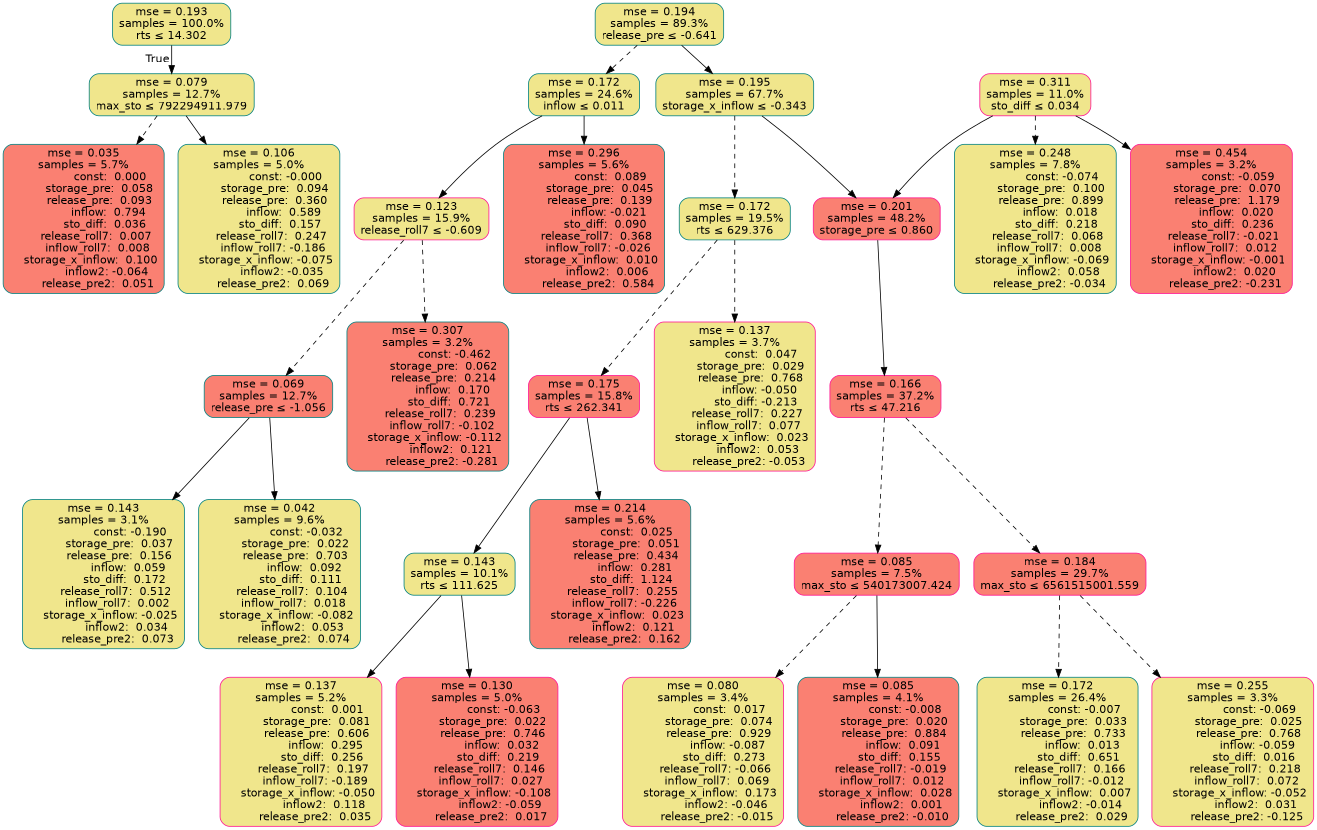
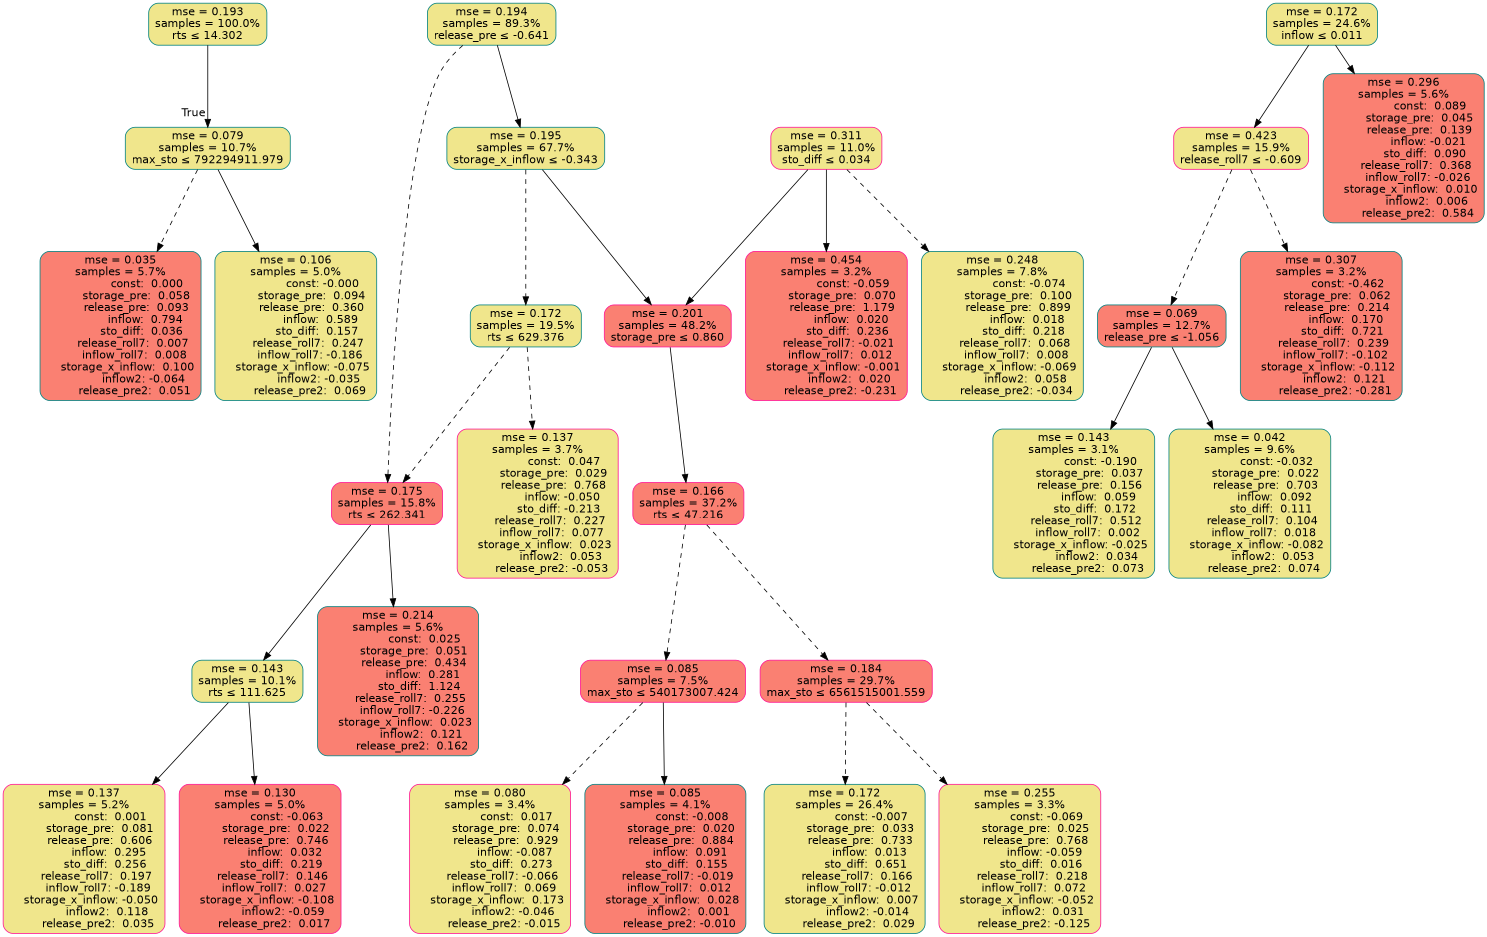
edge "mse = 0.194 samples = 89.3% release_pre ≤ -0.641" -> "mse = 0.172 samples = 24.6% inflow ≤ 0.011": now "mse = 0.194 samples = 89.3% release_pre ≤ -0.641" -> "mse = 0.175 samples = 15.8% rts ≤ 262.341"
node "mse = 0.079 samples = 12.7% max_sto ≤ 792294911.979": label "mse = 0.079 samples = 12.7% max_sto ≤ 792294911.979" -> "mse = 0.079 samples = 10.7% max_sto ≤ 792294911.979"
node "mse = 0.123 samples = 15.9% release_roll7 ≤ -0.609": label "mse = 0.123 samples = 15.9% release_roll7 ≤ -0.609" -> "mse = 0.423 samples = 15.9% release_roll7 ≤ -0.609"
